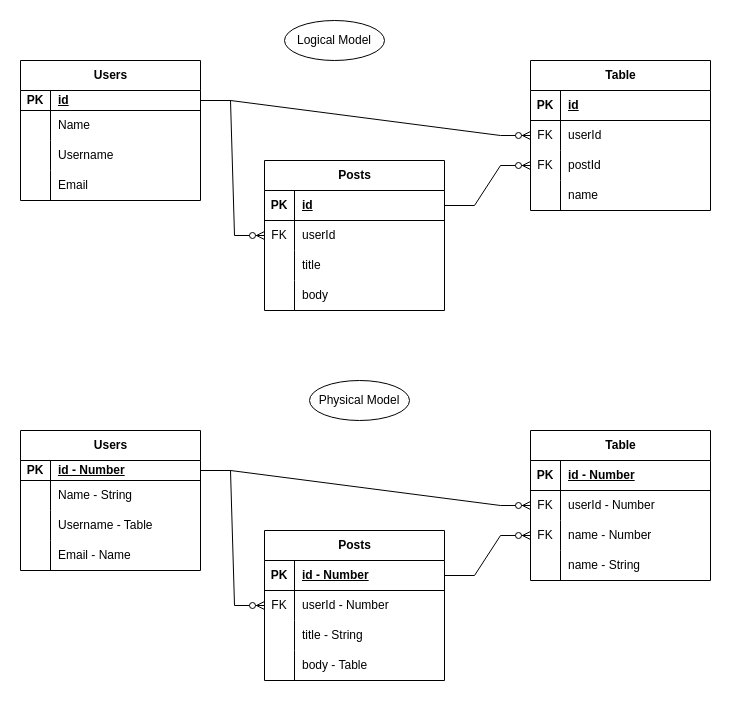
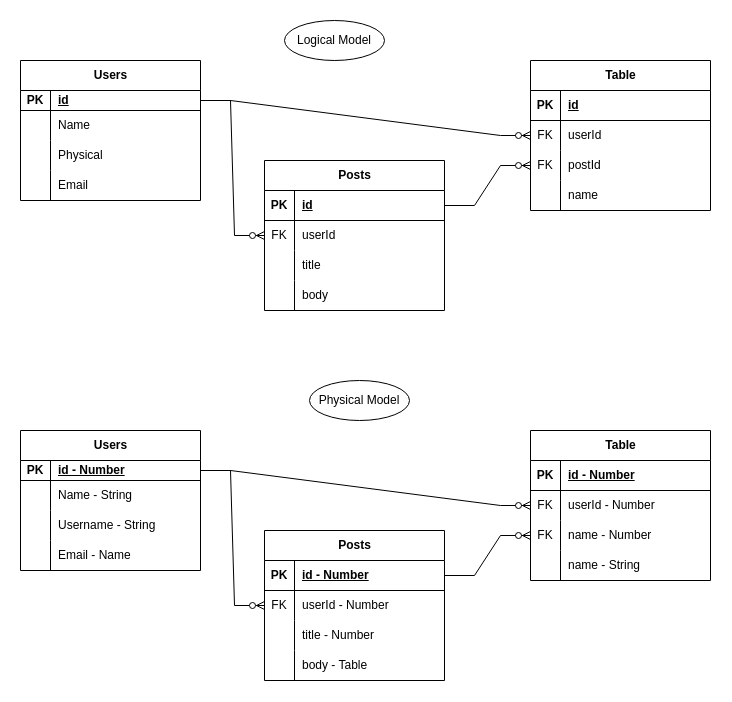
node "Username": label "Username" -> "Physical"
node "Username - Table": label "Username - Table" -> "Username - String"
node "title - String": label "title - String" -> "title - Number"
